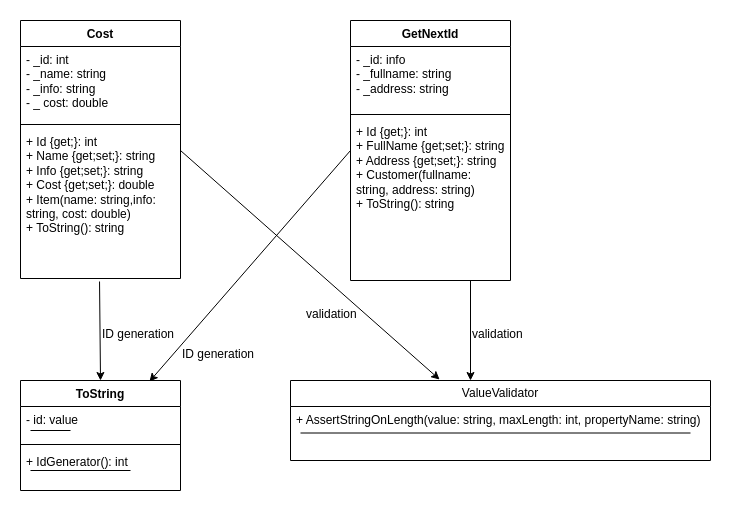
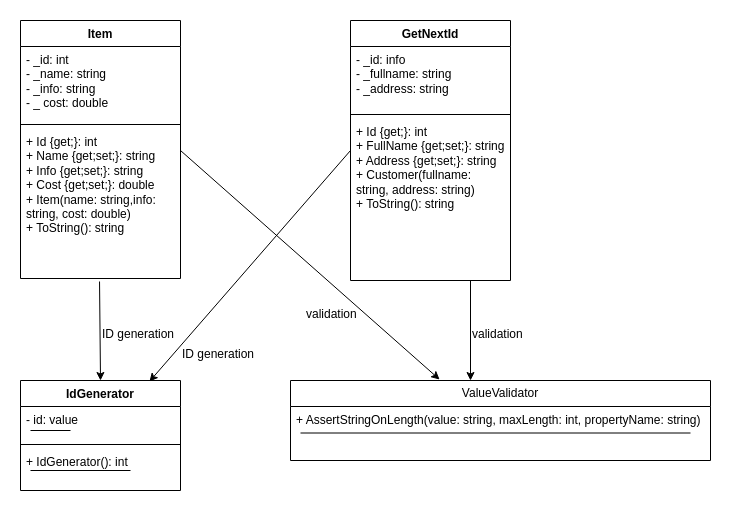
node "Cost": label "Cost" -> "Item"
node "ToString": label "ToString" -> "IdGenerator"
